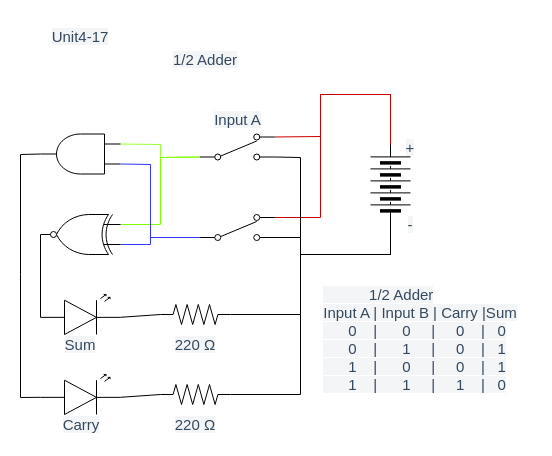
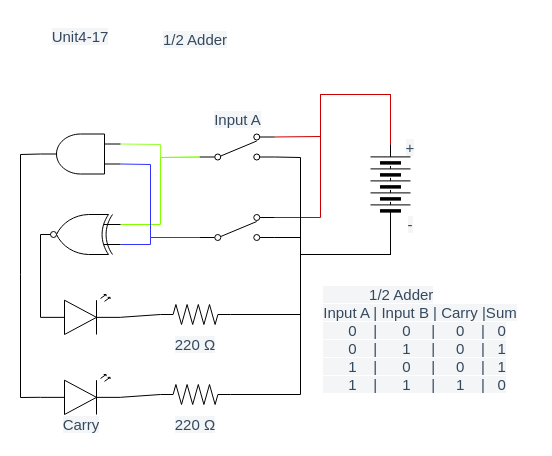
node "1/2 Adder": moved (206, 60) -> (196, 40)
node "Sum": removed
